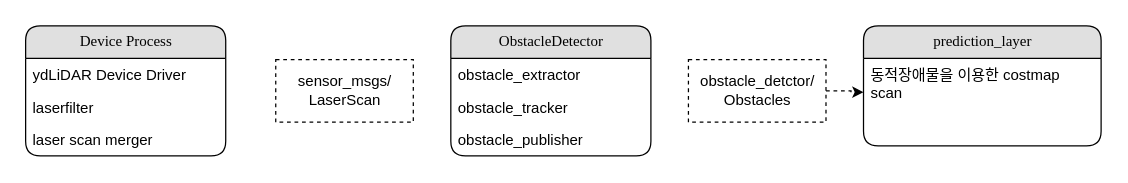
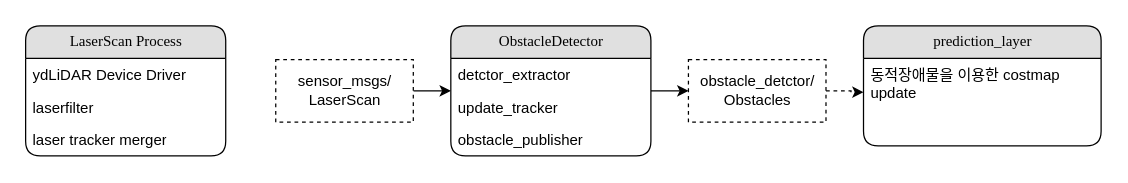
node "Device Process": label "Device Process" -> "LaserScan Process"
node "obstacle_extractor": label "obstacle_extractor" -> "detctor_extractor"
node "동적장애물을 이용한 costmap scan": label "동적장애물을 이용한 costmap scan" -> "동적장애물을 이용한 costmap update"
edge "sensor_msgs/ LaserScan" -> "ObstacleDetector": added
edge "ObstacleDetector" -> "obstacle_detctor/ Obstacles": added
node "obstacle_tracker": label "obstacle_tracker" -> "update_tracker"
node "laser scan merger": label "laser scan merger" -> "laser tracker merger"
